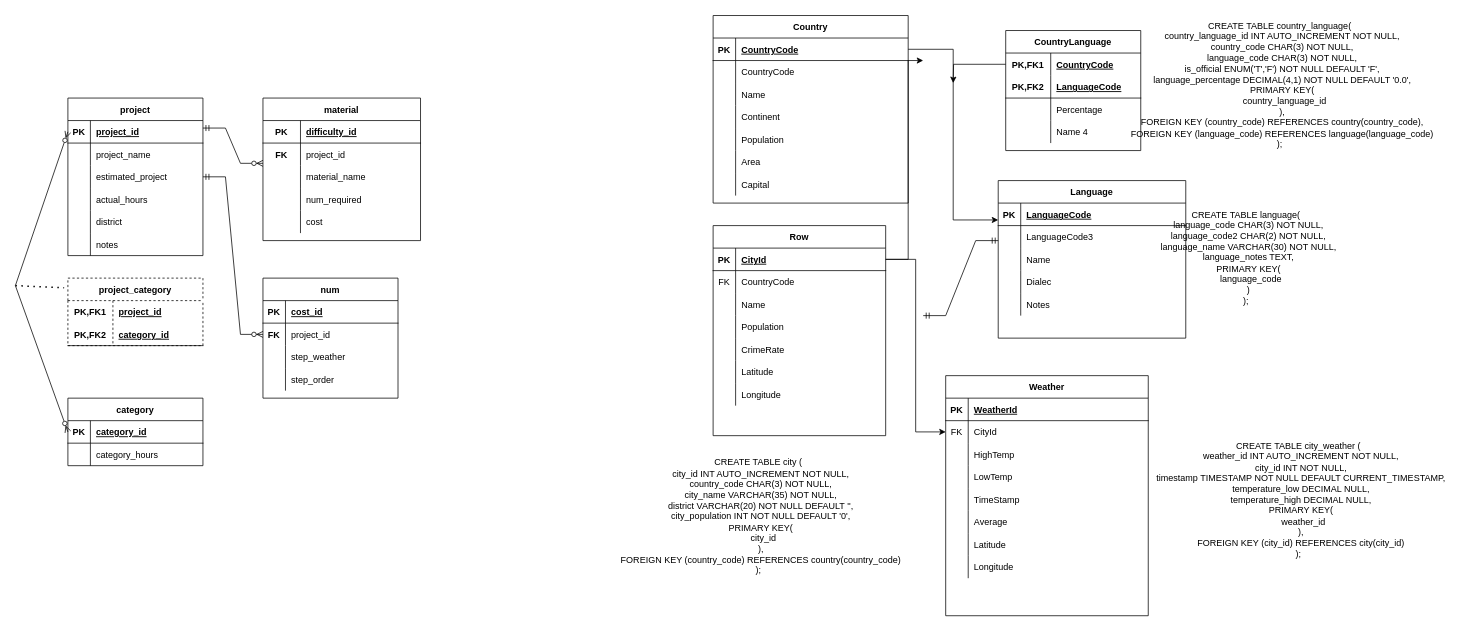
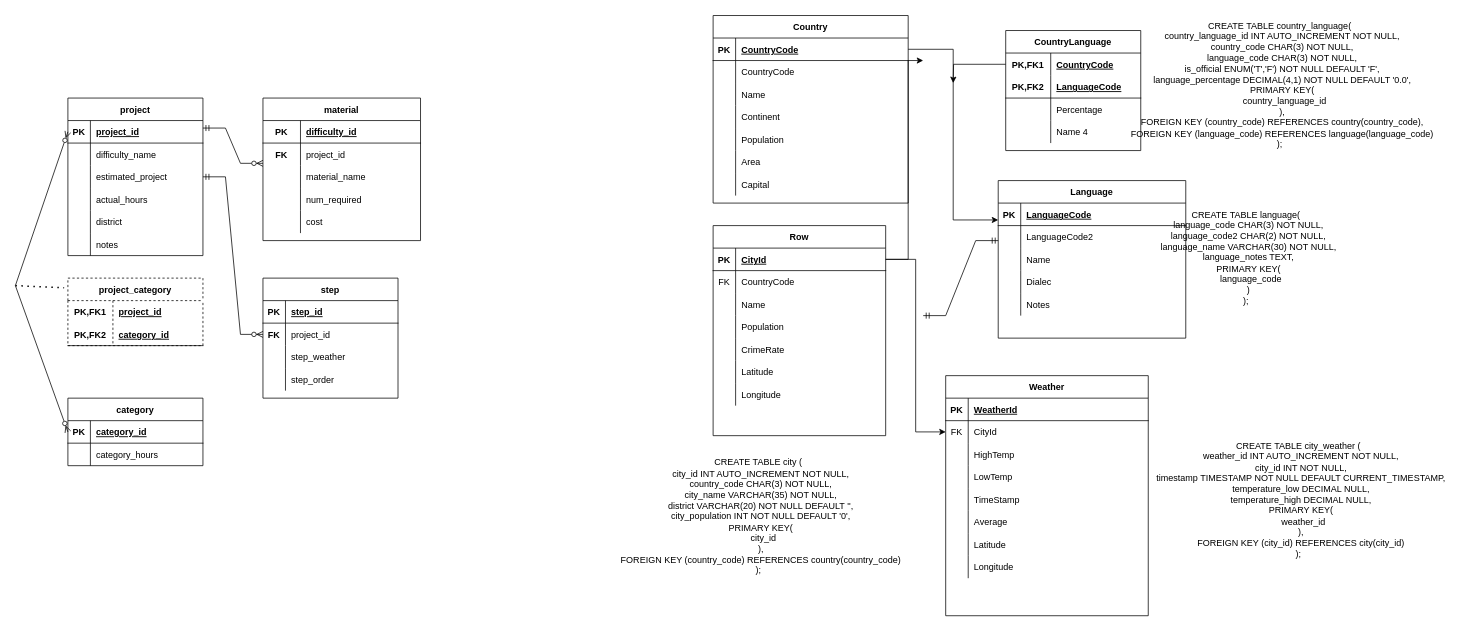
node "project_name": label "project_name" -> "difficulty_name"
node "LanguageCode3": label "LanguageCode3" -> "LanguageCode2"
node "num": label "num" -> "step"
node "cost_id": label "cost_id" -> "step_id"
